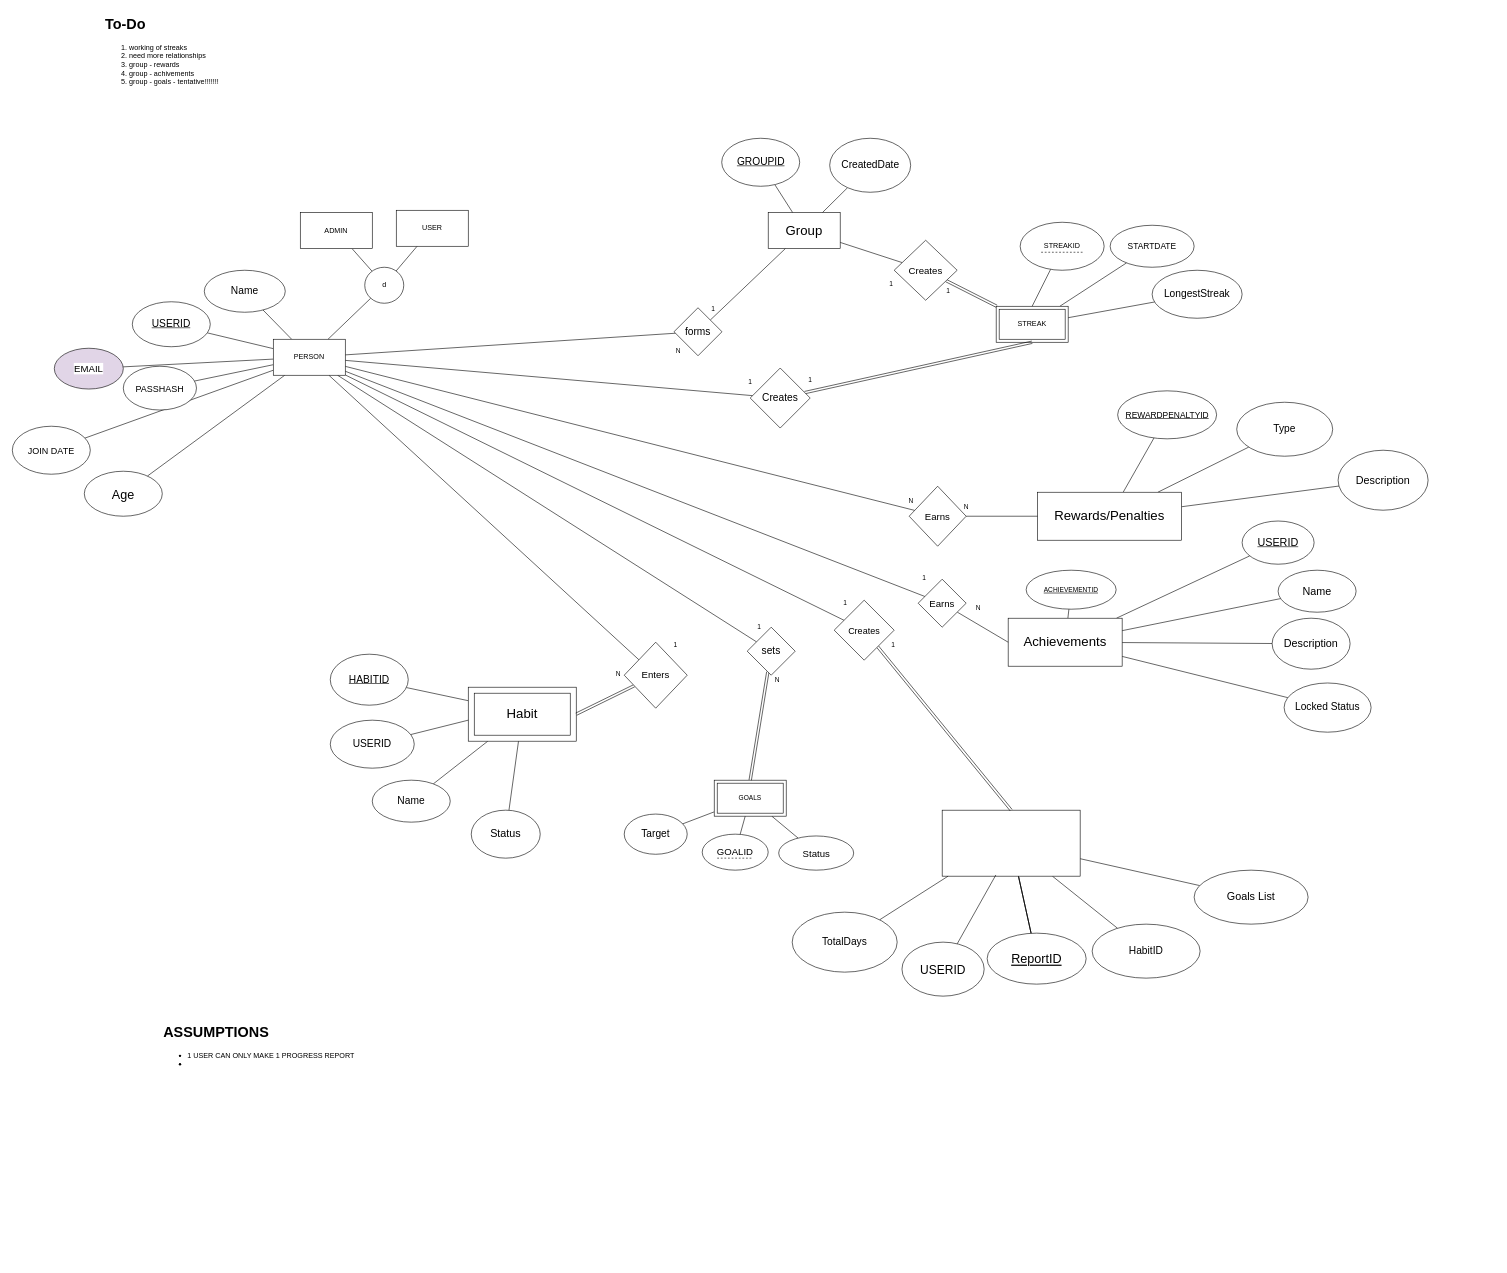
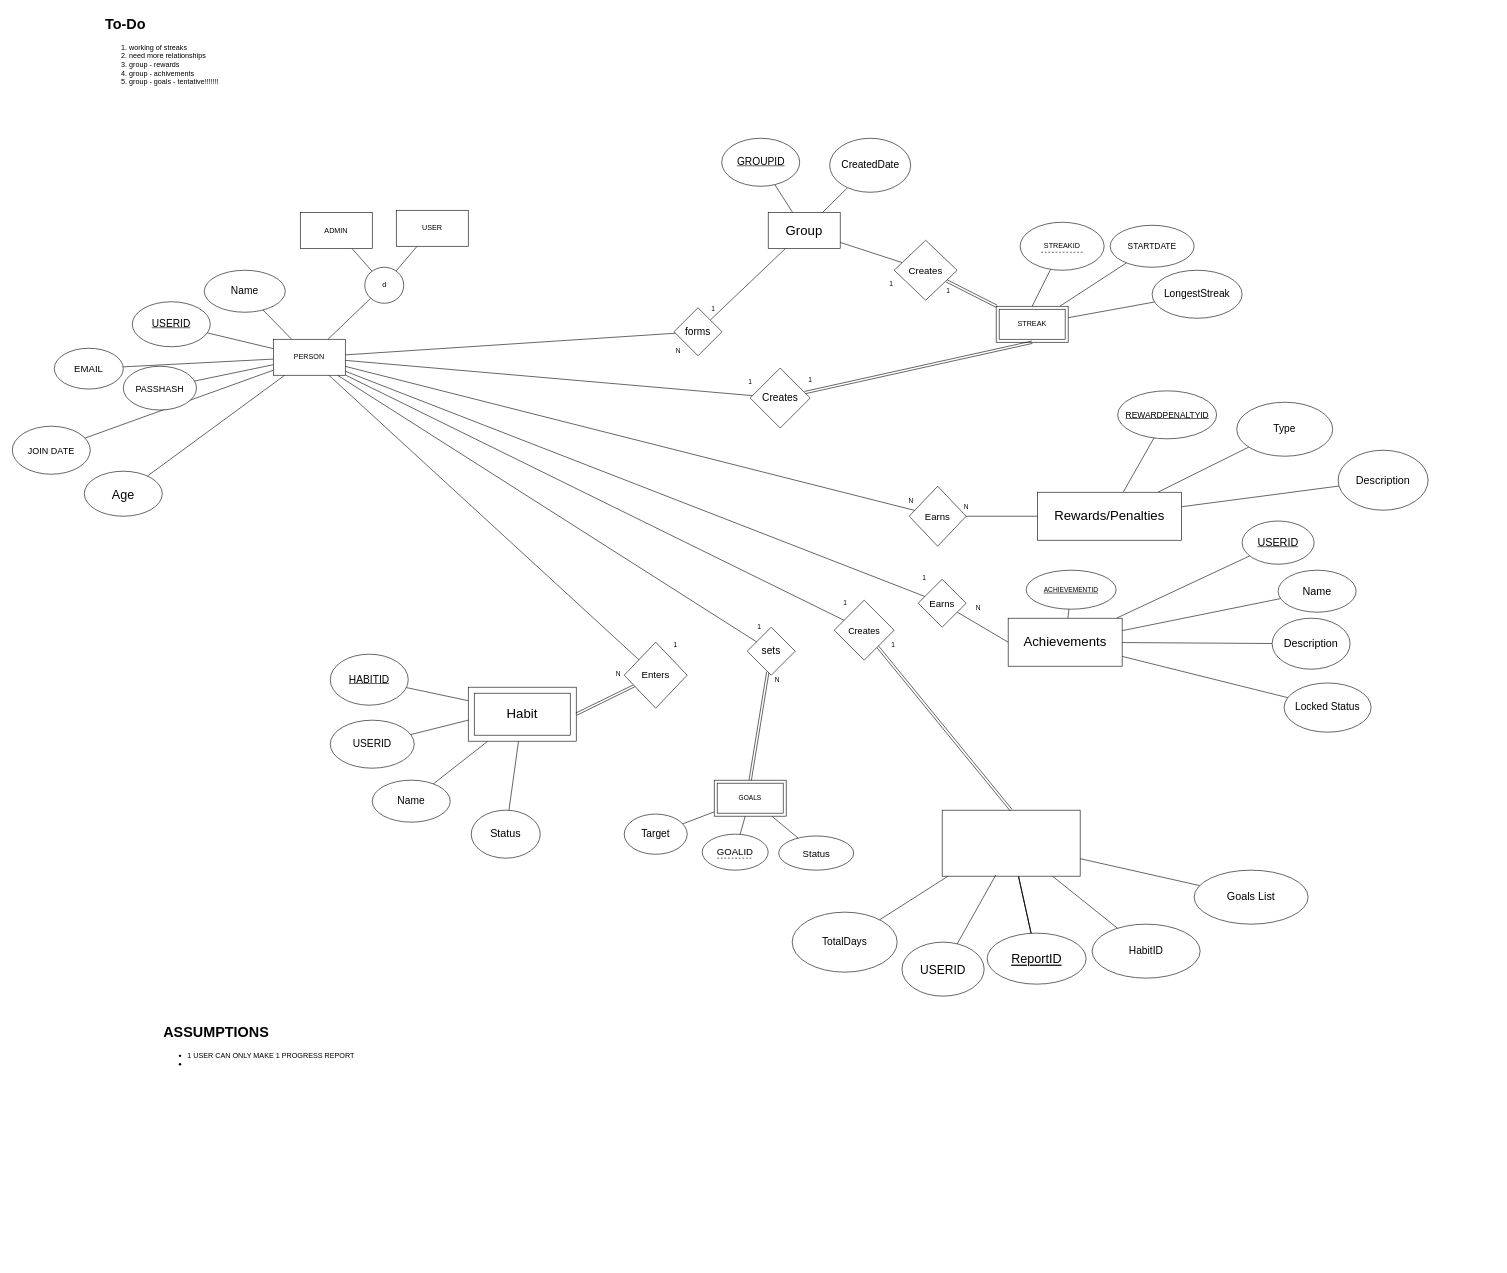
node "EMAIL": fillcolor #e1d5e7 -> #ffffff
